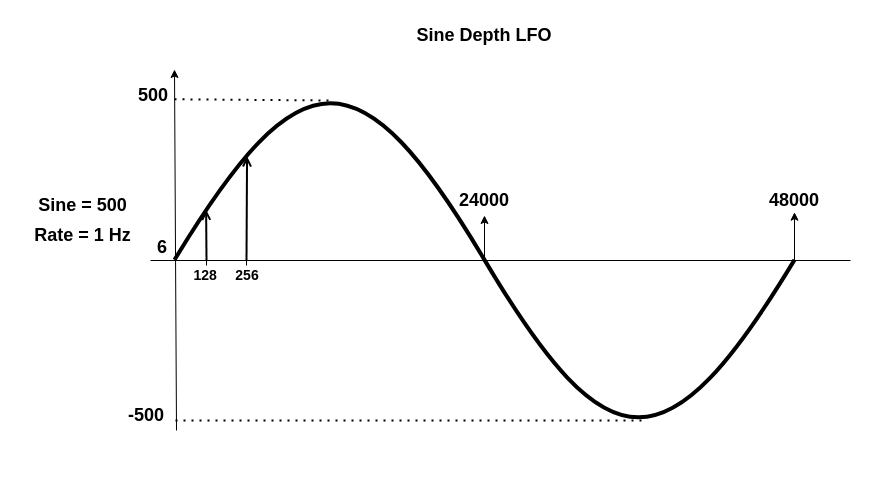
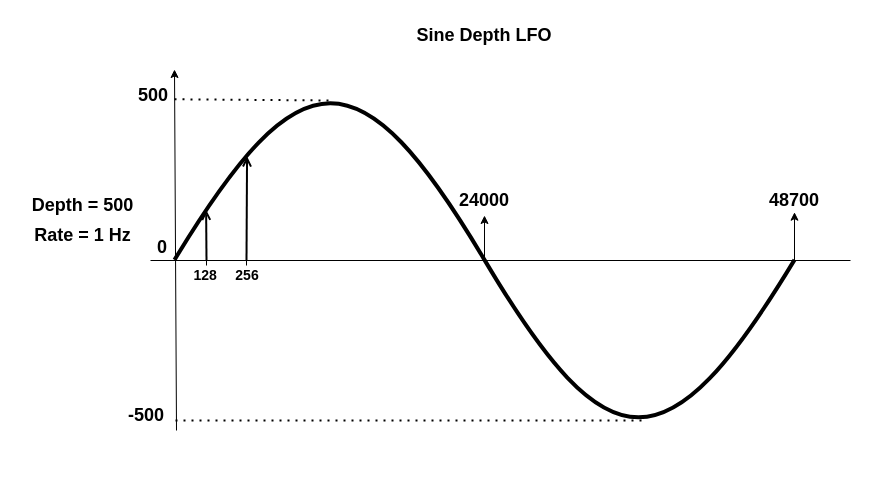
node "48000": label "48000" -> "48700"
node "Sine = 500": label "Sine = 500" -> "Depth = 500"
node "6": label "6" -> "0"
